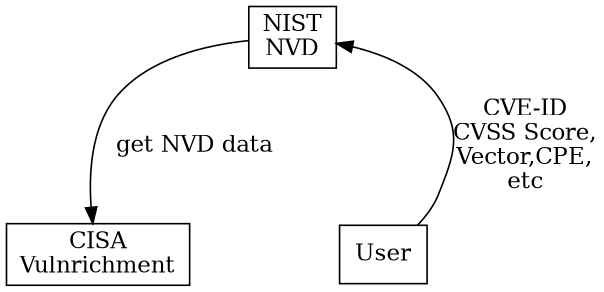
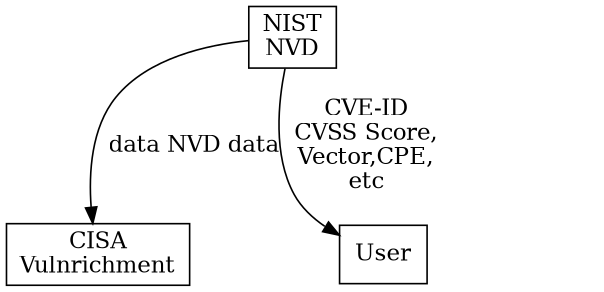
edge "User" -> "NIST NVD": reversed
edge "NIST NVD" -> "CISA Vulnrichment": label "get NVD data" -> "data NVD data"
